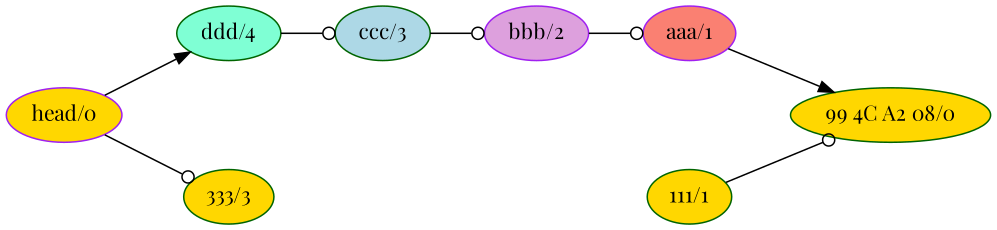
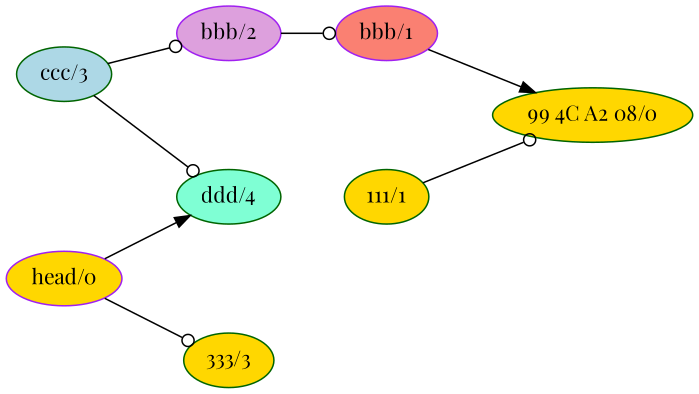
edge "ddd/4" -> "ccc/3": reversed
node "aaa/1": label "aaa/1" -> "bbb/1"
